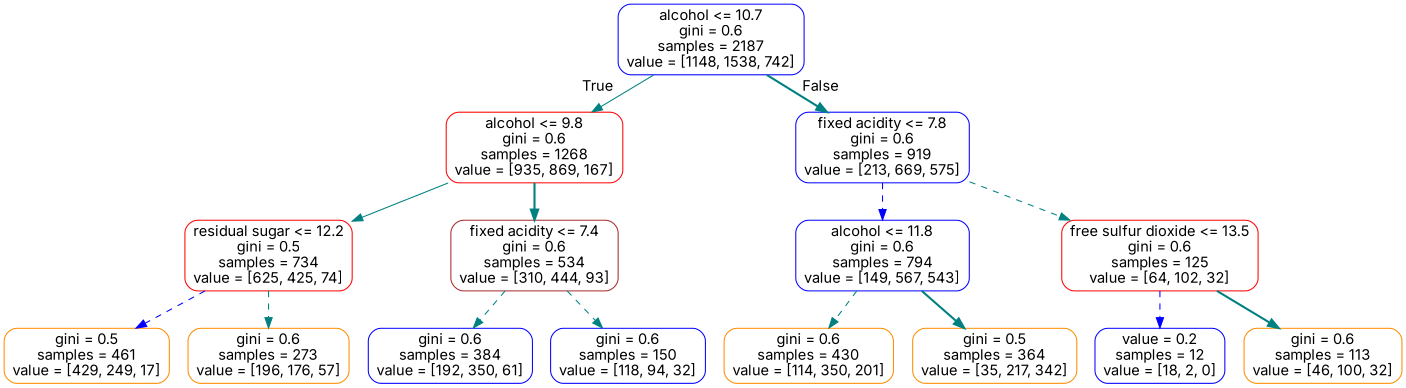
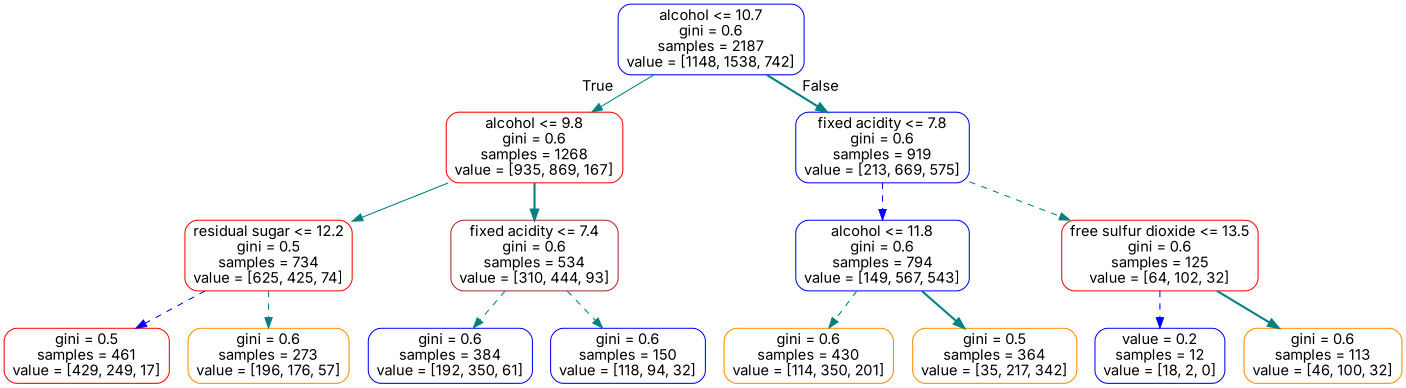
node "gini = 0.5 samples = 461 value = [429, 249, 17]": color darkorange -> red
